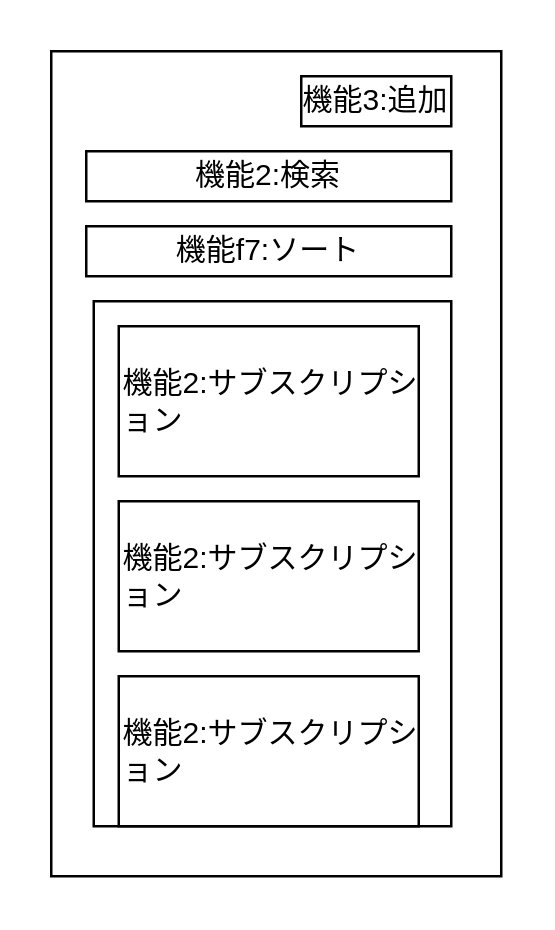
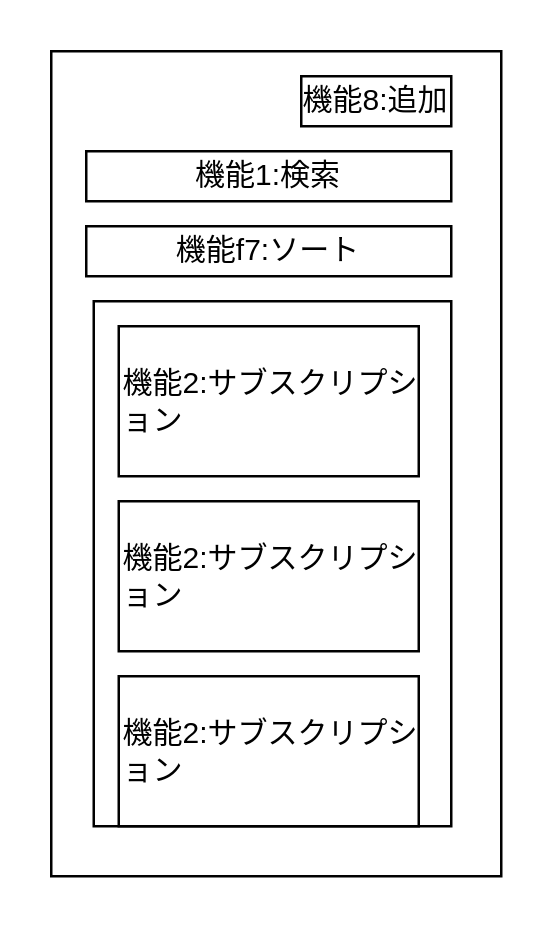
node "機能3:追加": label "機能3:追加" -> "機能8:追加"
node "機能2:検索": label "機能2:検索" -> "機能1:検索"
